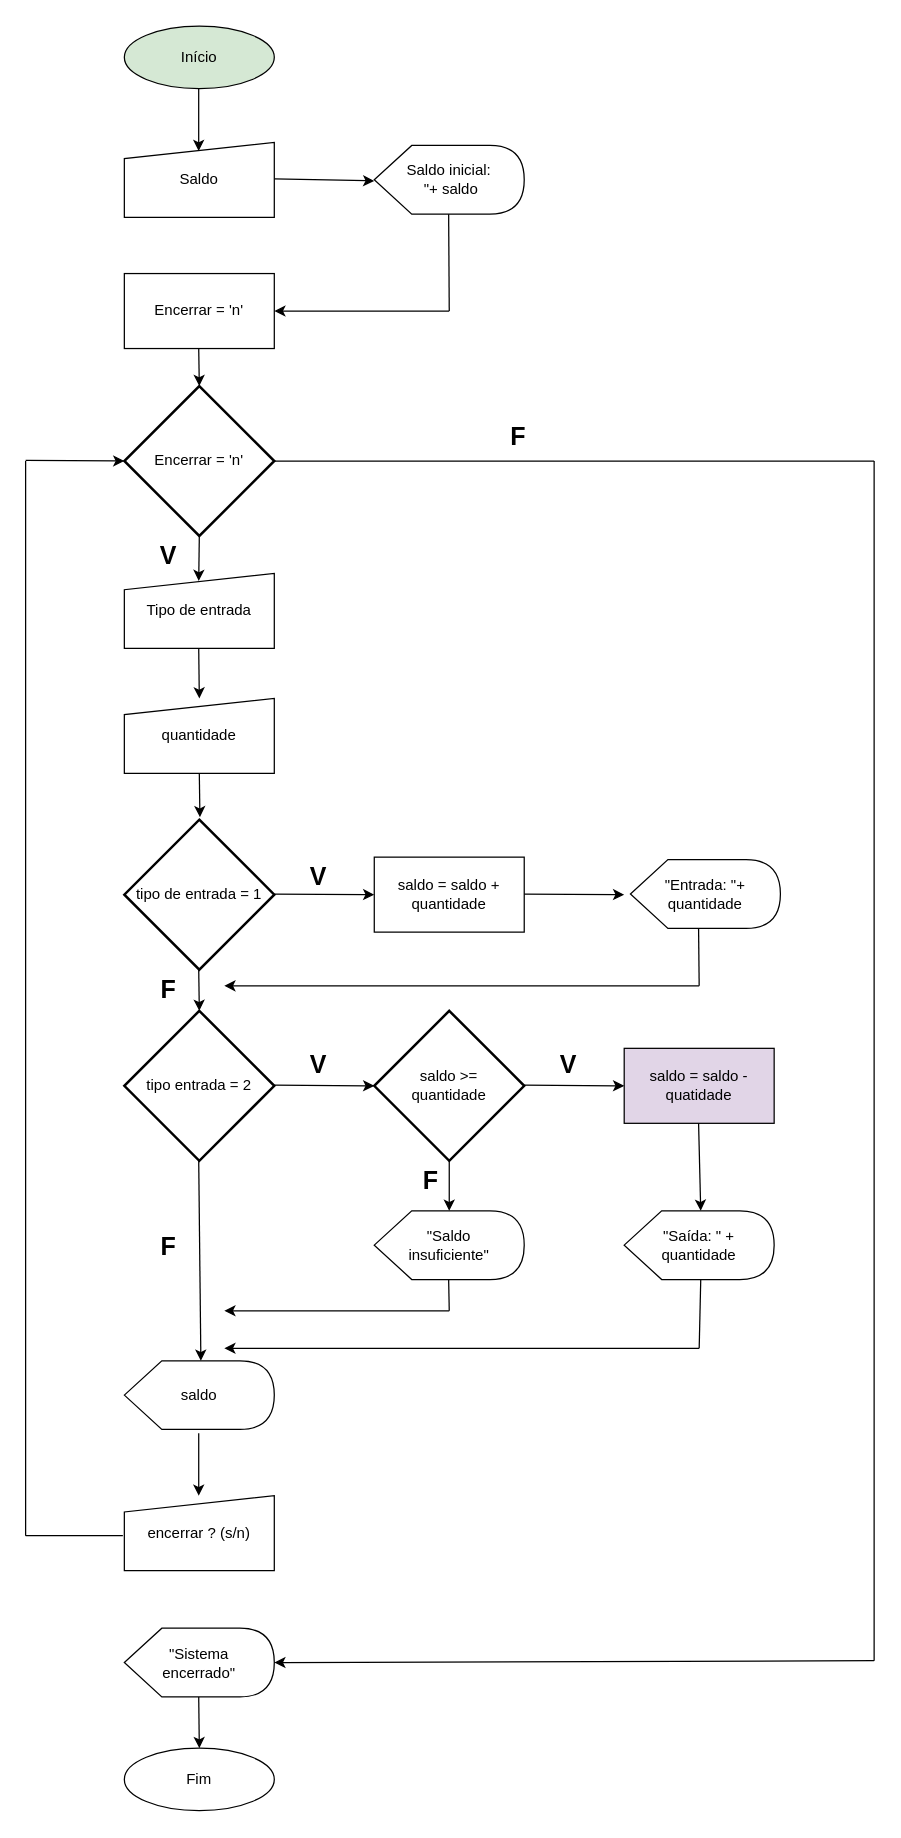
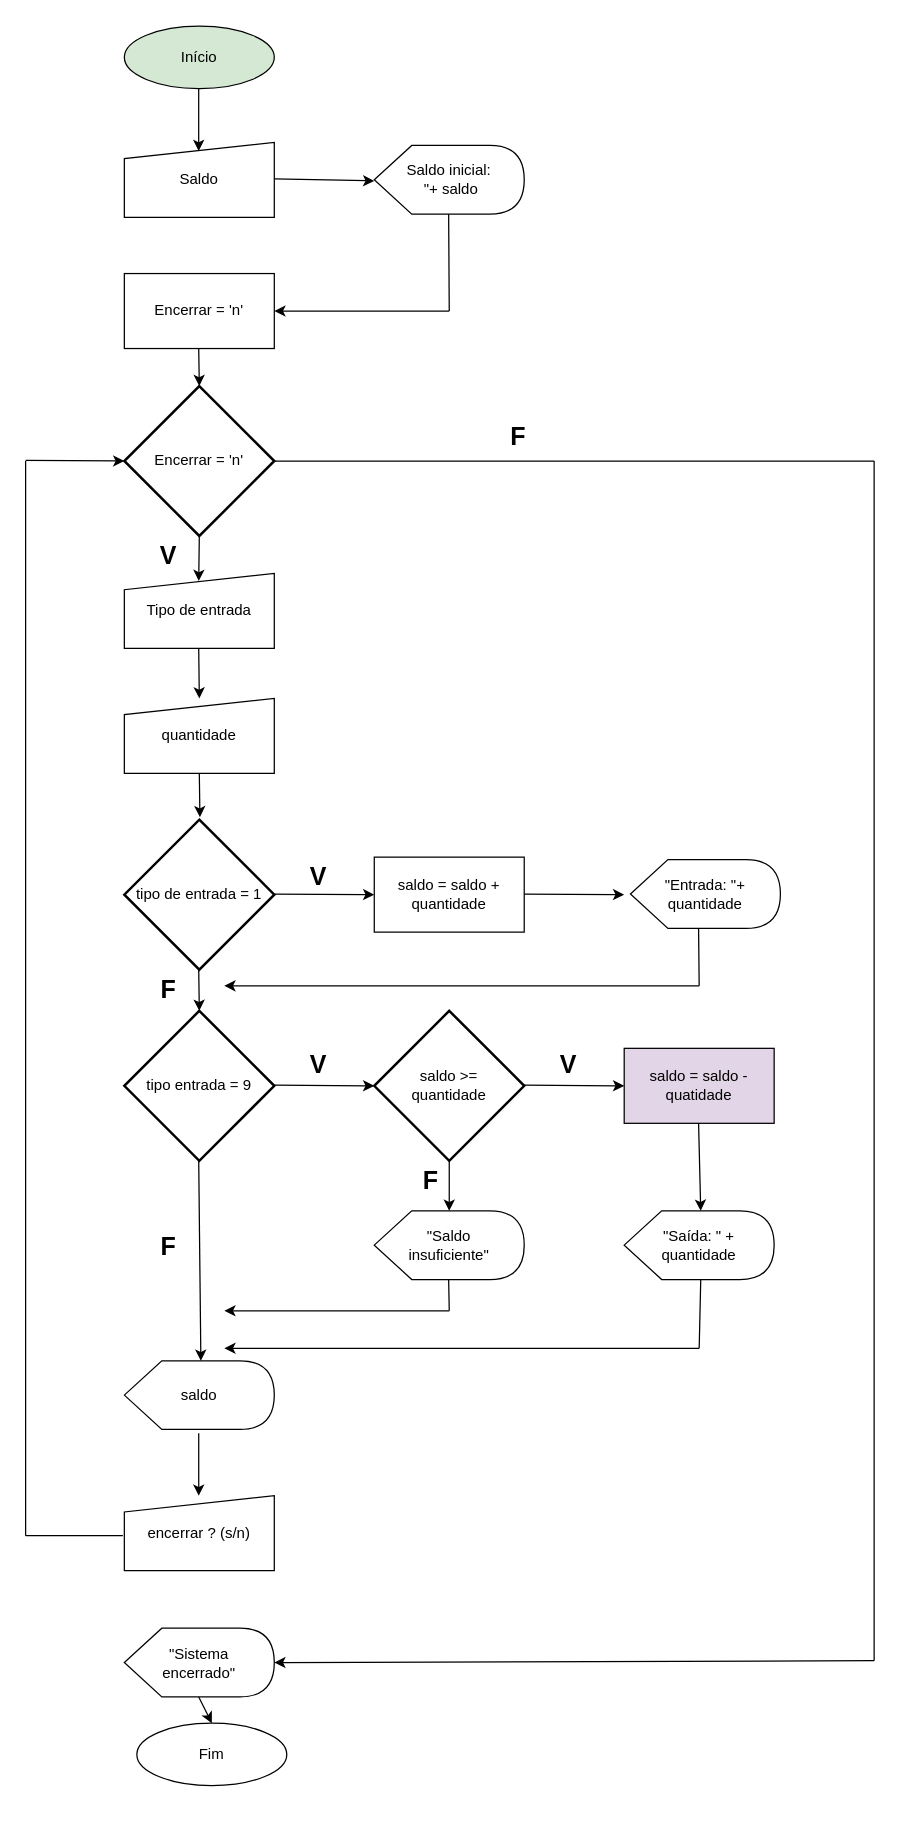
node "tipo entrada = 2": label "tipo entrada = 2" -> "tipo entrada = 9"
node "Fim": moved (199, 1779) -> (212, 1754)
